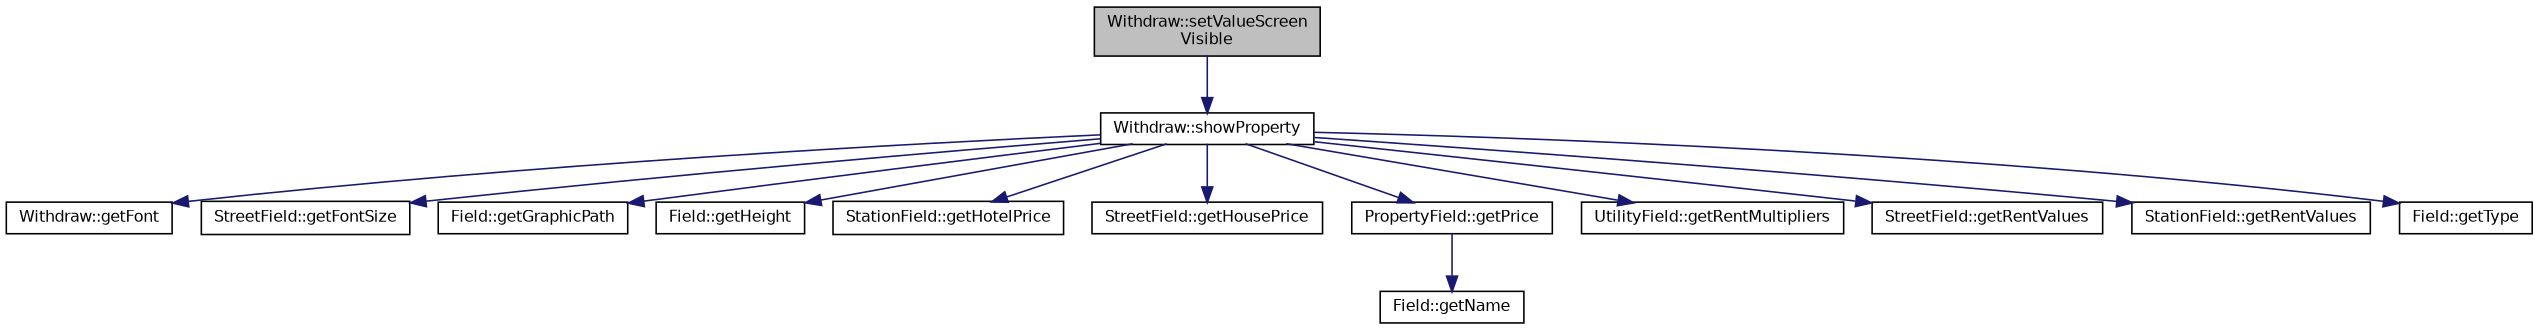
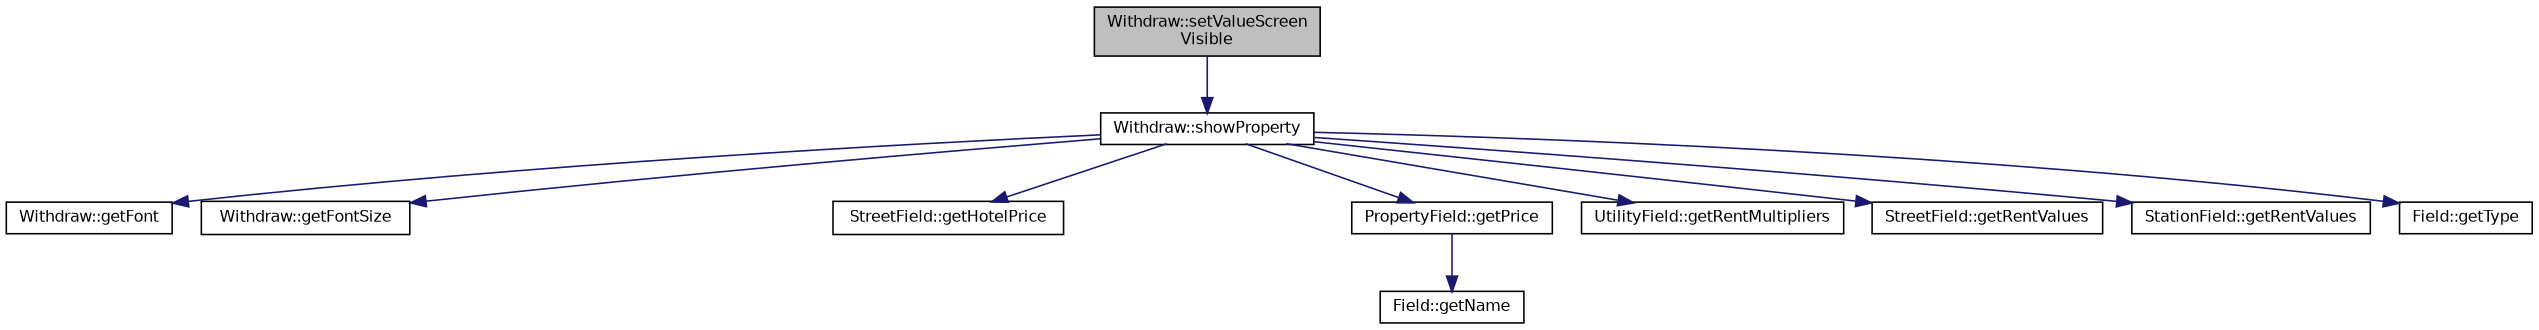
node "StreetField::getFontSize": label "StreetField::getFontSize" -> "Withdraw::getFontSize"
node "Field::getGraphicPath": removed
node "Field::getHeight": removed
node "StationField::getHotelPrice": label "StationField::getHotelPrice" -> "StreetField::getHotelPrice"
node "StreetField::getHousePrice": removed
